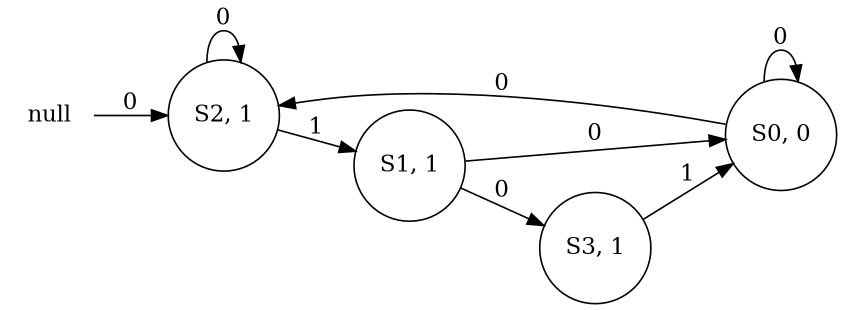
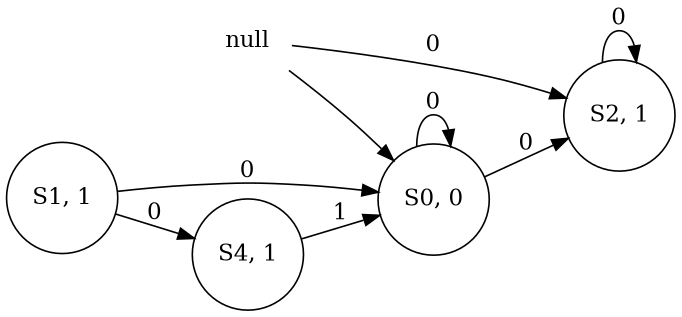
edge "null" -> "S0, 0": added
edge "S2, 1" -> "S1, 1": removed, label "1"
node "S3, 1": label "S3, 1" -> "S4, 1"
